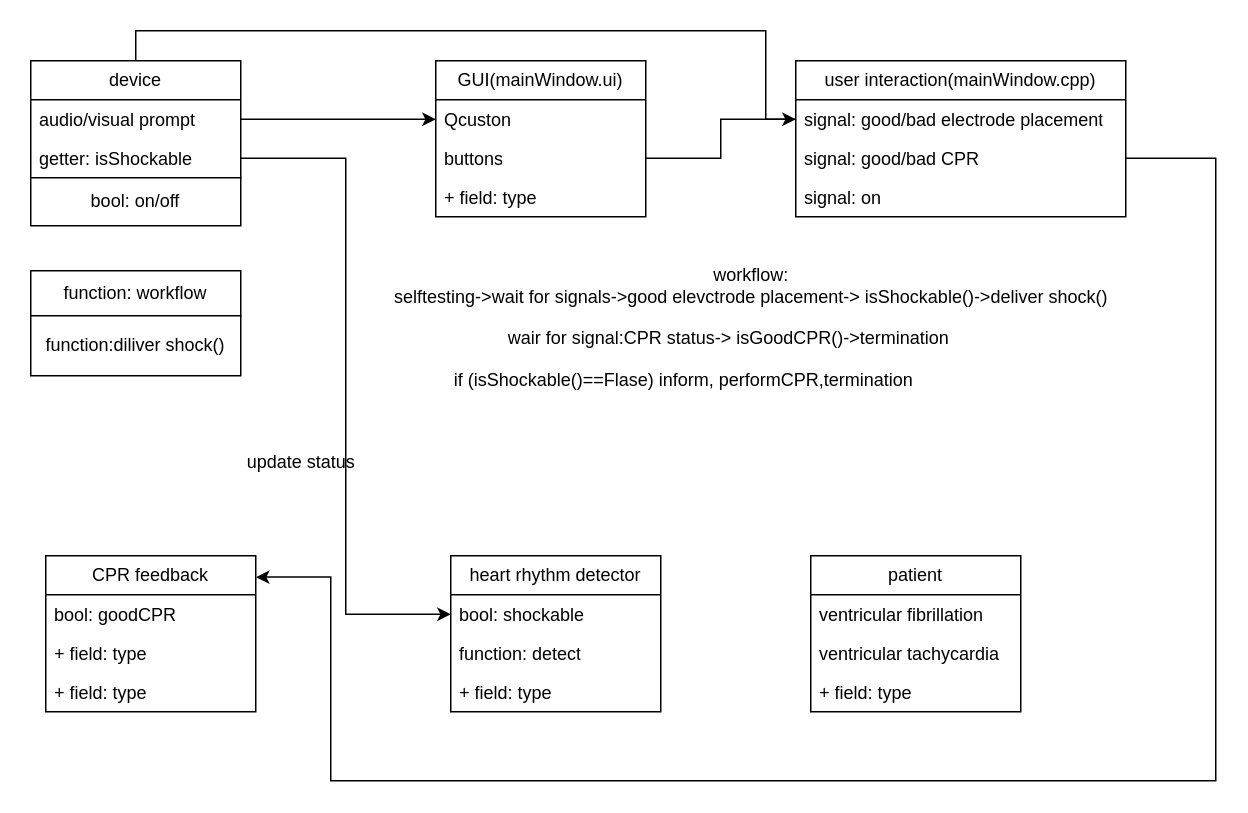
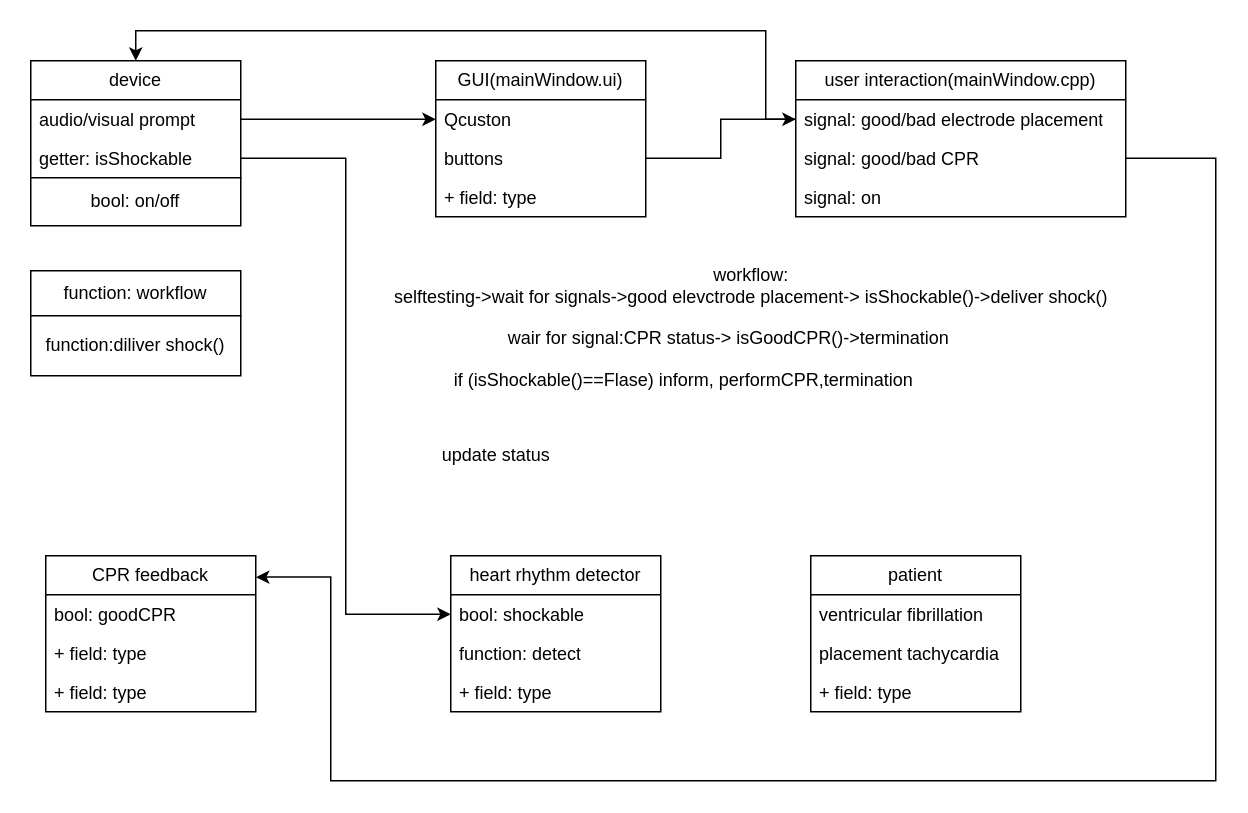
edge "device" -- "signal: good/bad electrode placement": arrowhead none -> classic
node "update status": moved (301, 463) -> (496, 455)
node "ventricular tachycardia": label "ventricular tachycardia" -> "placement tachycardia"
